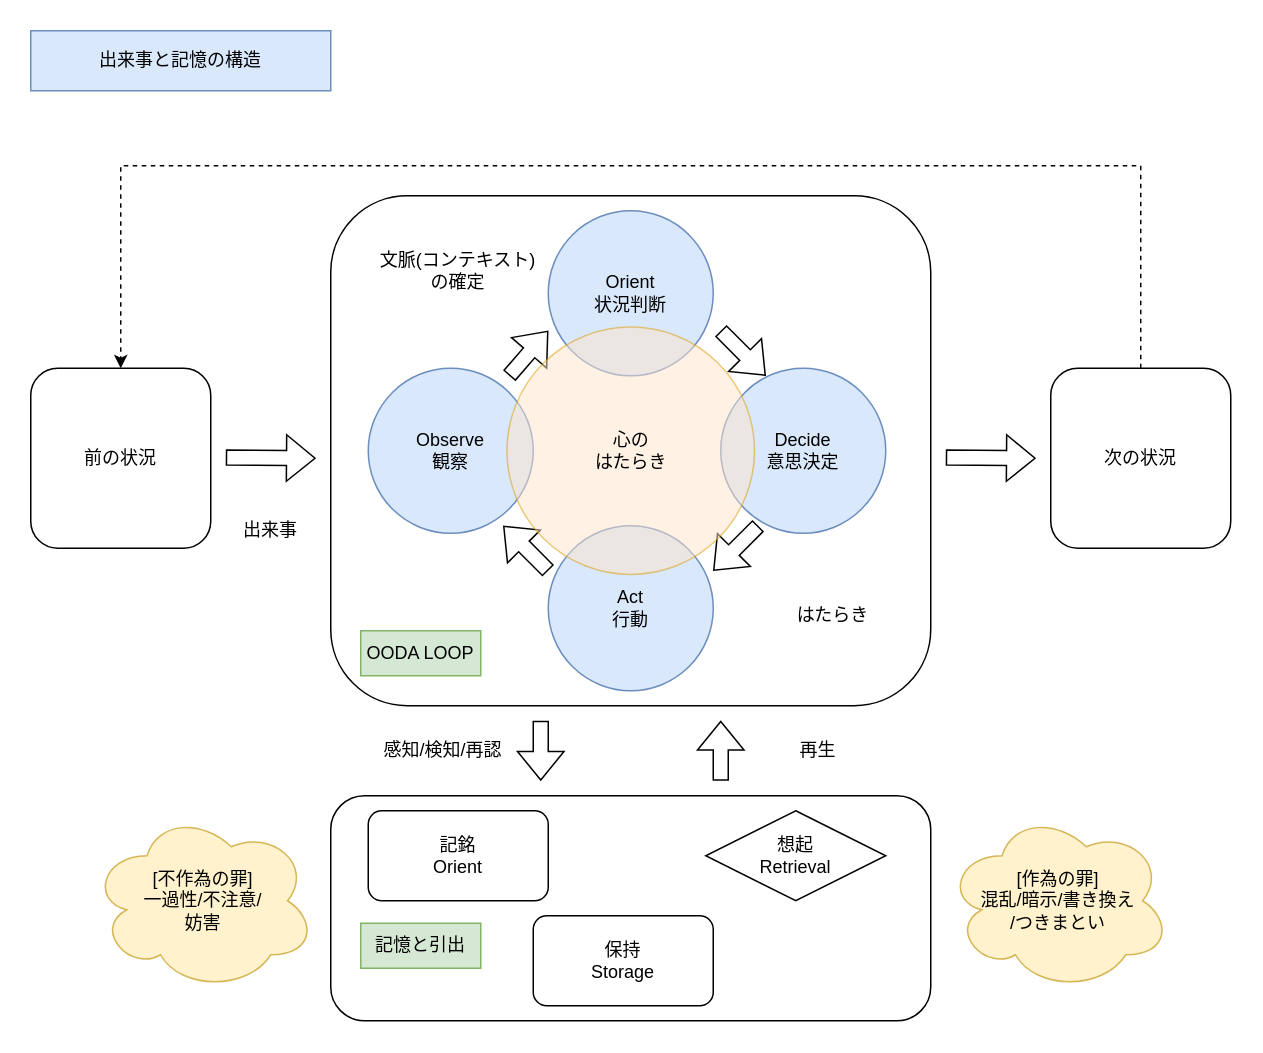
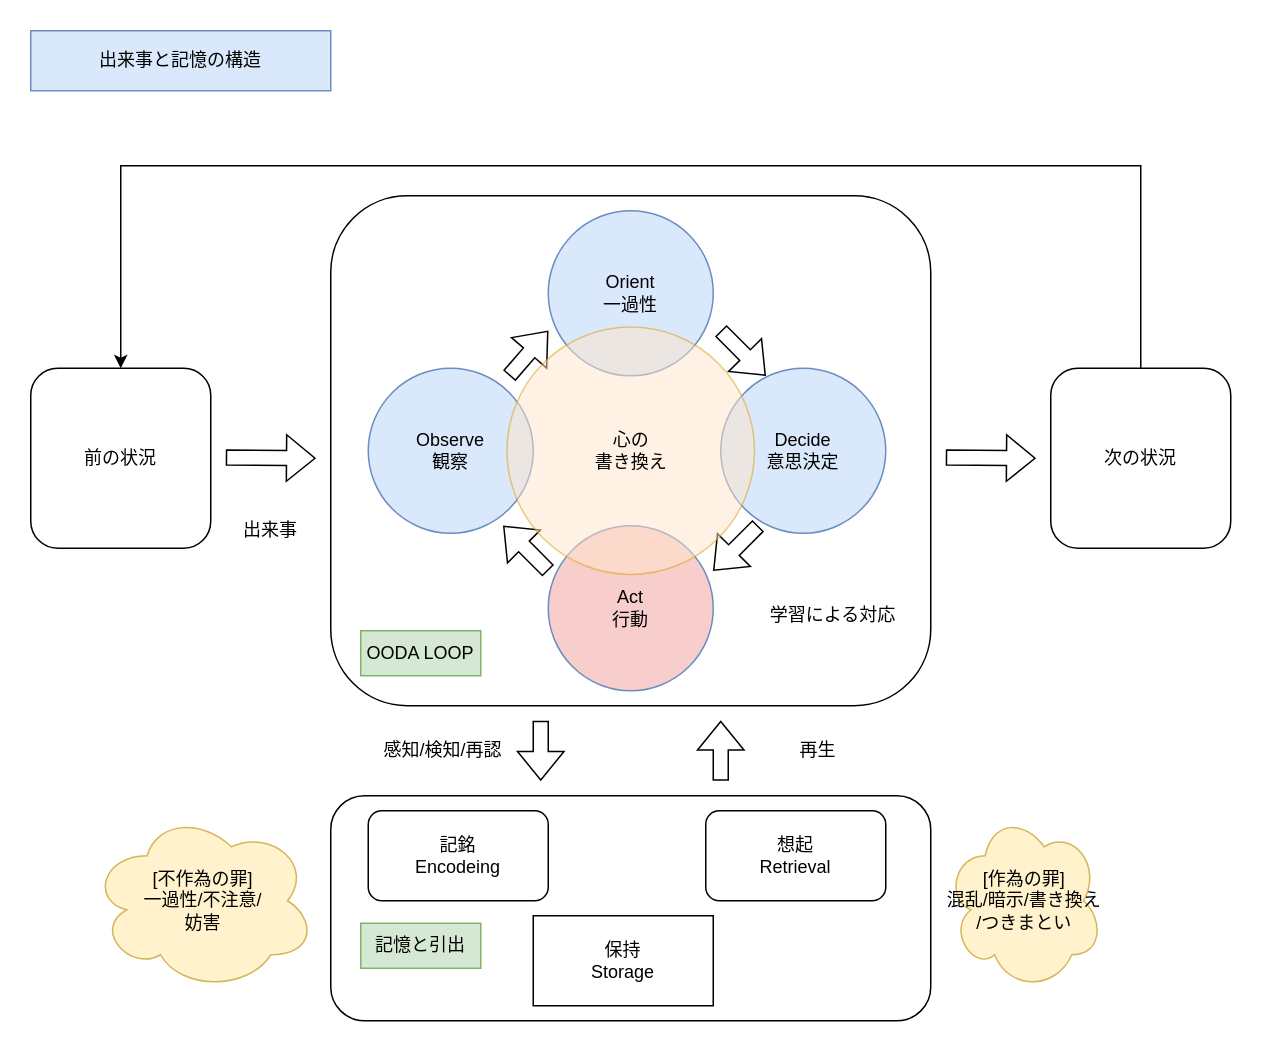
edge "次の状況" -> "前の状況": style dashed -> solid
node "文脈(コンテキスト)の確定": removed
node "Orient 状況判断": label "Orient 状況判断" -> "Orient 一過性"
node "心の はたらき": label "心の はたらき" -> "心の 書き換え"
node "Act 行動": fillcolor #dae8fc -> #f8cecc
node "はたらき": label "はたらき" -> "学習による対応"
node "記銘 Orient": label "記銘 Orient" -> "記銘 Encodeing"
node "想起 Retrieval": shape diamond -> rounded rectangle
node "[作為の罪] 混乱/暗示/書き換え /つきまとい": size 225x180 -> 158x180
node "保持 Storage": shape rounded rectangle -> rectangle
